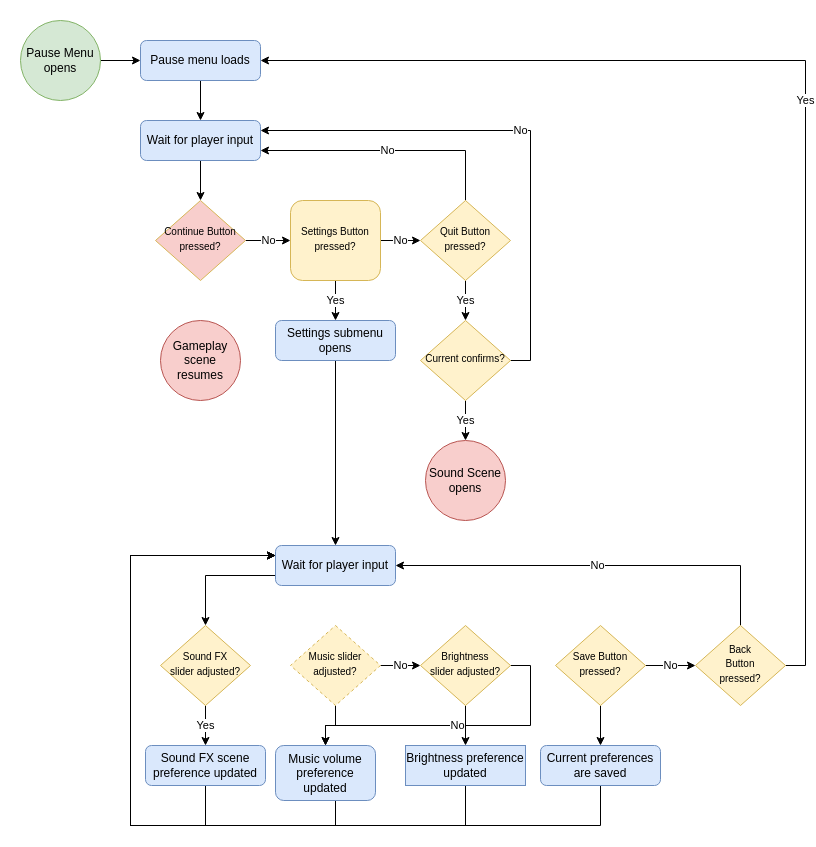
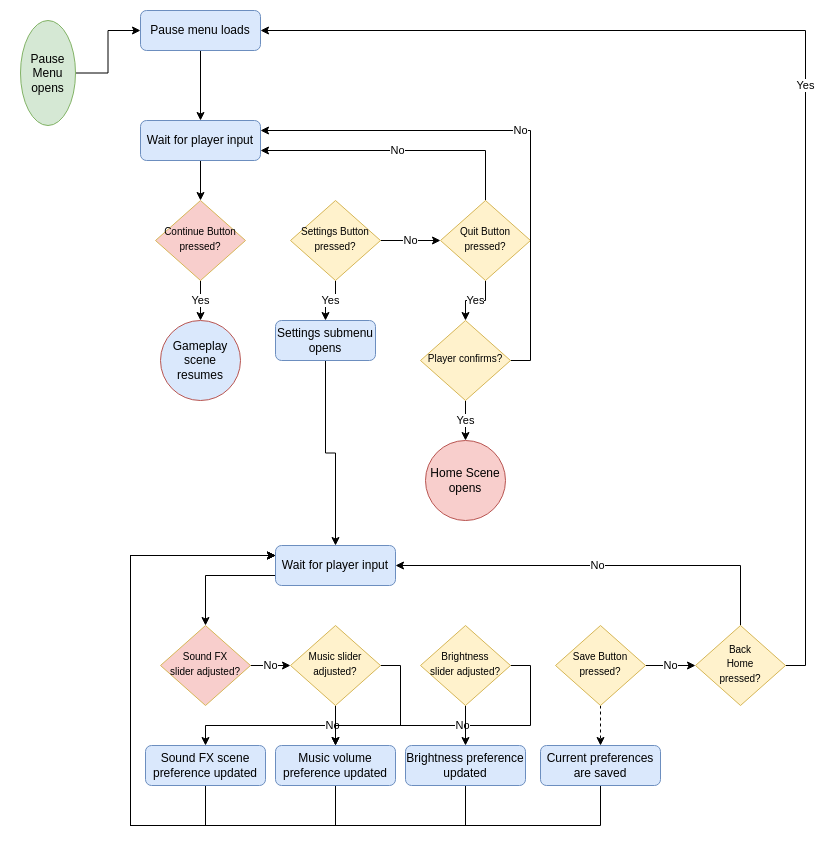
node "Pause Menu opens": size 80x80 -> 55x105
node "Pause menu loads": moved (201, 61) -> (201, 31)
edge "Continue Button pressed?" -> "Settings Button pressed?": removed, label "No"
node "Settings Button pressed?": shape rounded rectangle -> diamond
node "Quit Button pressed?": moved (466, 241) -> (486, 241)
edge "Continue Button pressed?" -> "Gameplay scene resumes": added, label "Yes"
node "Settings submenu opens": size 120x40 -> 100x40
node "Current confirms?": label "Current confirms?" -> "Player confirms?"
node "Gameplay scene resumes": fillcolor #f8cecc -> #dae8fc
node "Sound Scene opens": label "Sound Scene opens" -> "Home Scene opens"
node "Back Button pressed?": label "Back Button pressed?" -> "Back Home pressed?"
node "Sound FX slider adjusted?": fillcolor #fff2cc -> #f8cecc
edge "Sound FX slider adjusted?" -> "Music slider adjusted?": added, label "No"
node "Music slider adjusted?": style dashed -> solid
edge "Music slider adjusted?" -> "Brightness slider adjusted?": now "Music slider adjusted?" -> "Sound FX scene preference updated"
edge "Sound FX slider adjusted?" -> "Sound FX scene preference updated": removed, label "Yes"
edge "Save Button pressed?" -> "Current preferences are saved": style solid -> dashed
node "Brightness preference updated": shape rectangle -> rounded rectangle
node "Music volume preference updated": size 100x55 -> 120x40
